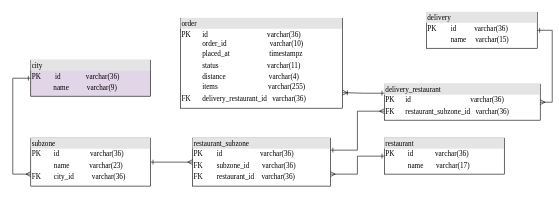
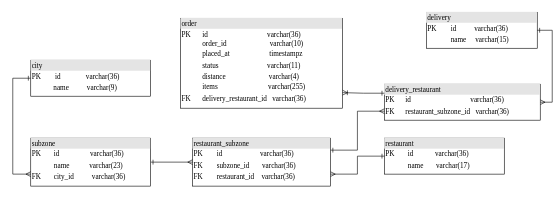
node "city PK id varchar(36) name varchar(9)": fillcolor #e1d5e7 -> #ffffff
